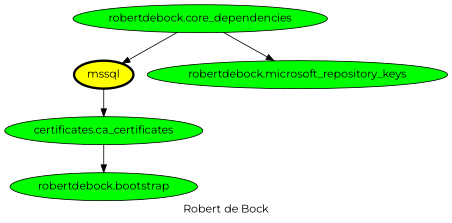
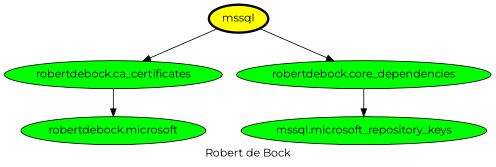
edge "robertdebock.core_dependencies" -> "mssql": reversed
node "robertdebock.microsoft_repository_keys": label "robertdebock.microsoft_repository_keys" -> "mssql.microsoft_repository_keys"
node "certificates.ca_certificates": label "certificates.ca_certificates" -> "robertdebock.ca_certificates"
node "robertdebock.bootstrap": label "robertdebock.bootstrap" -> "robertdebock.microsoft"
